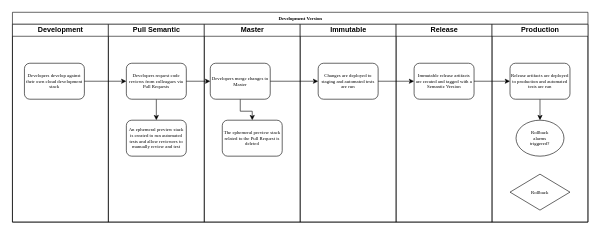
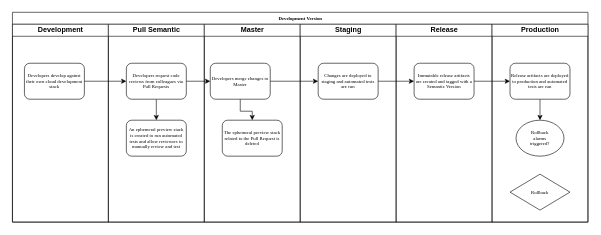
node "Immutable": label "Immutable" -> "Staging"
